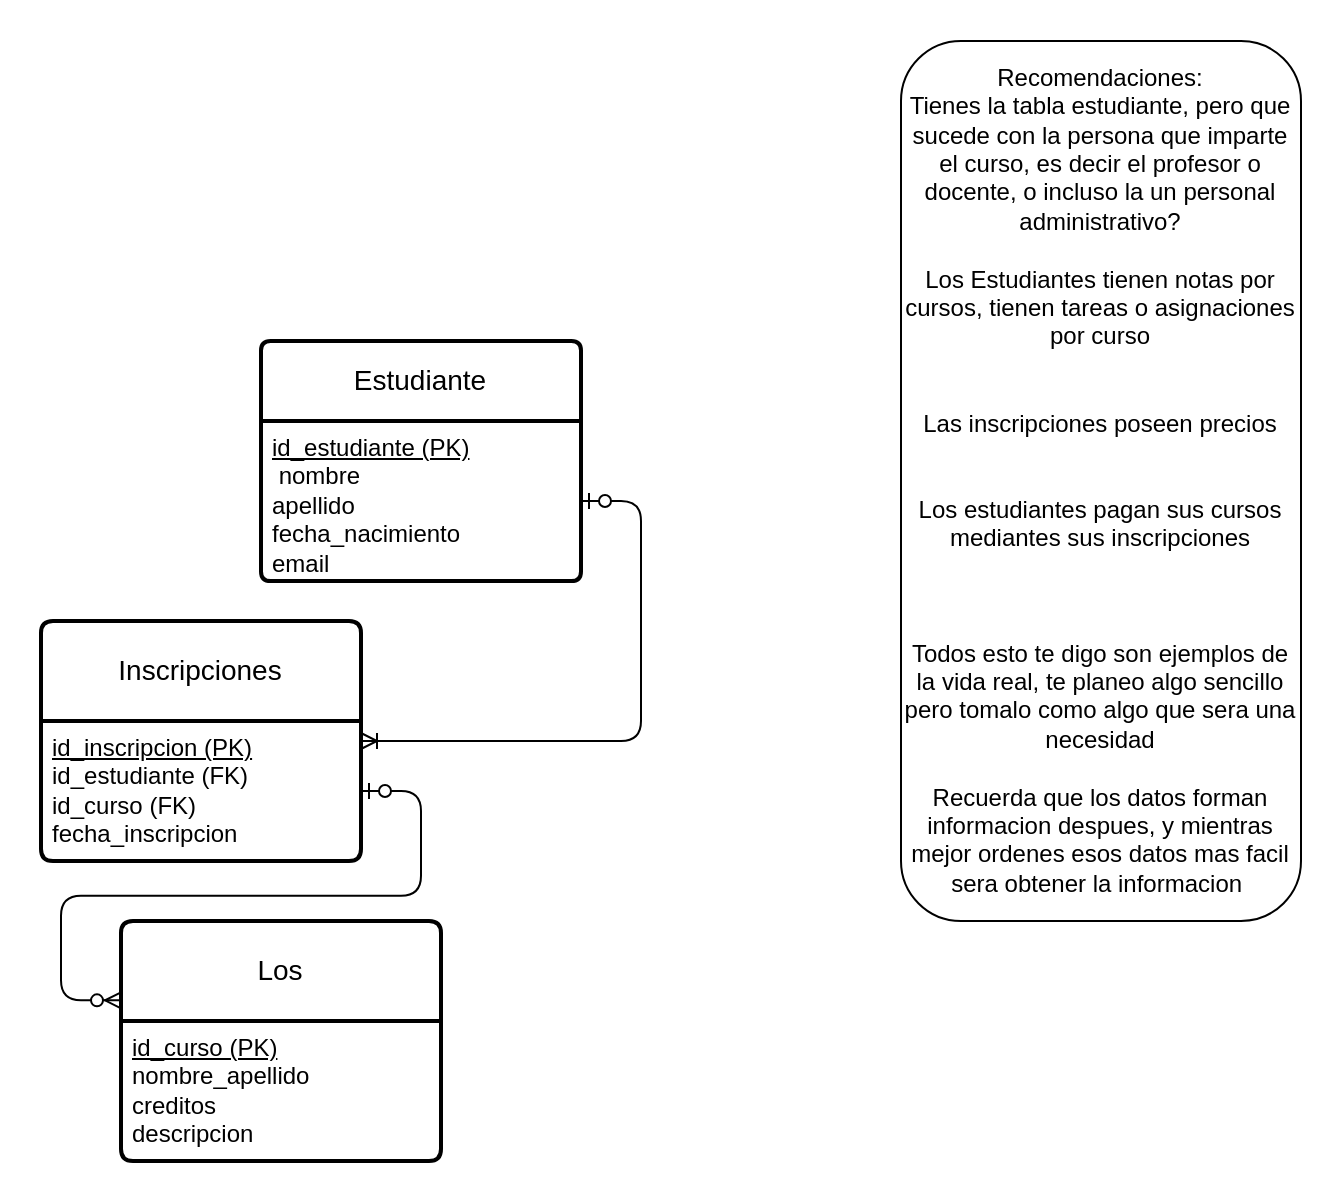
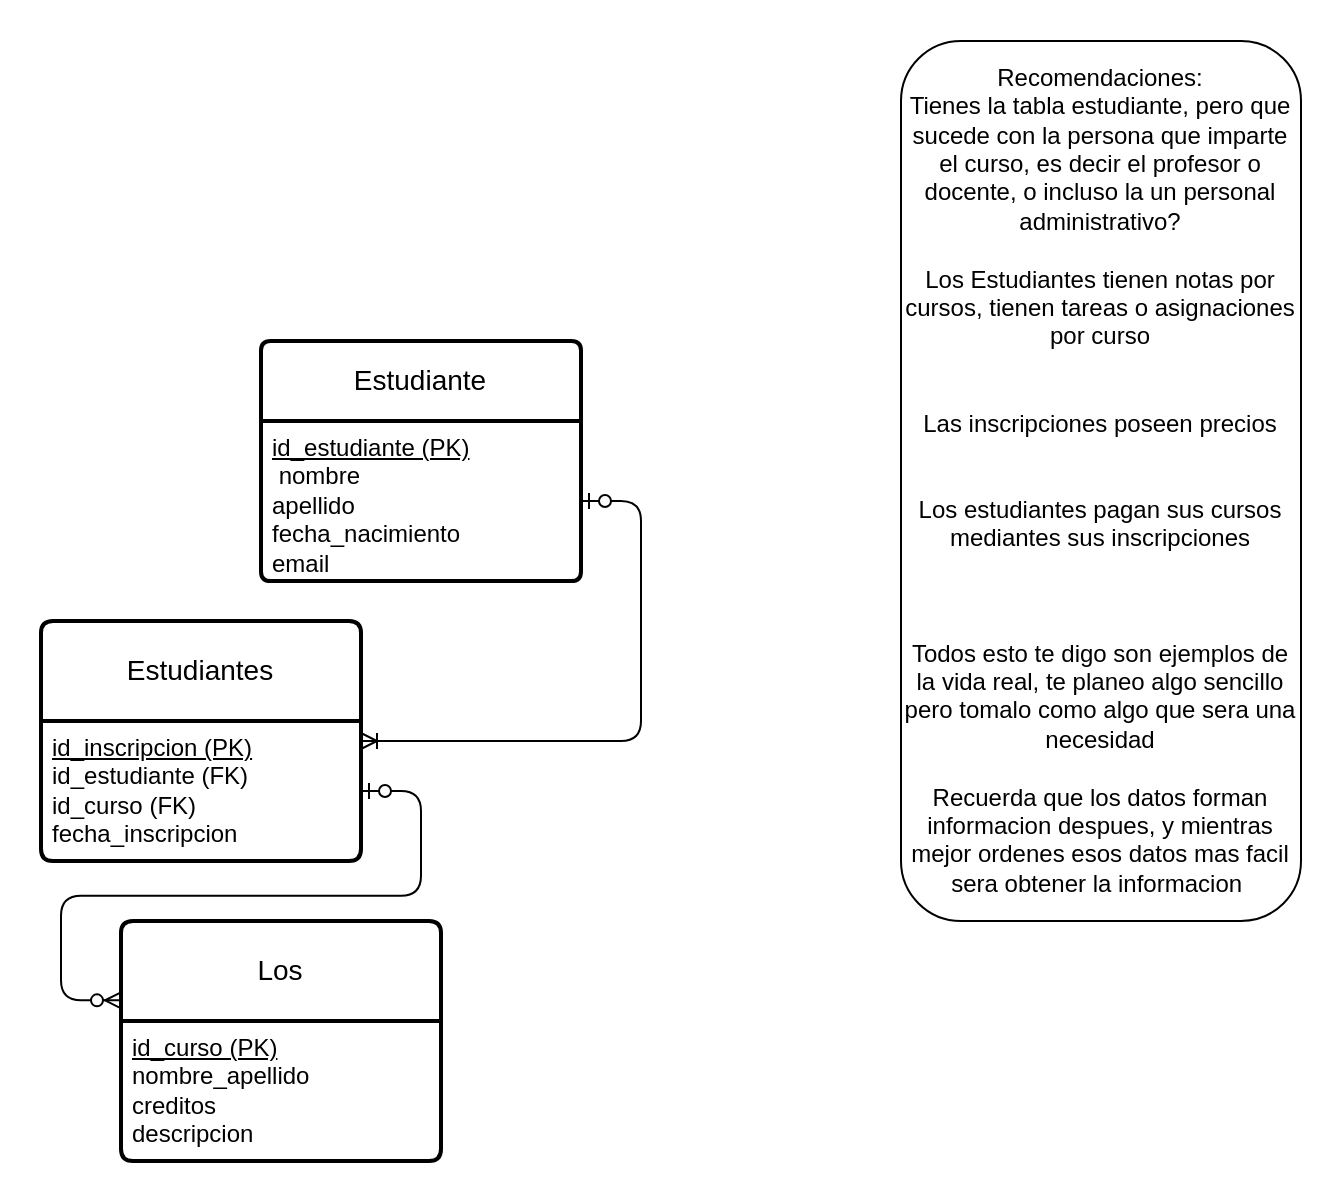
node "Inscripciones": label "Inscripciones" -> "Estudiantes"
